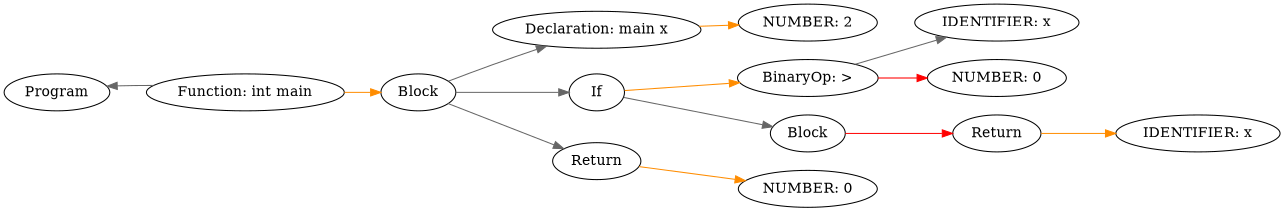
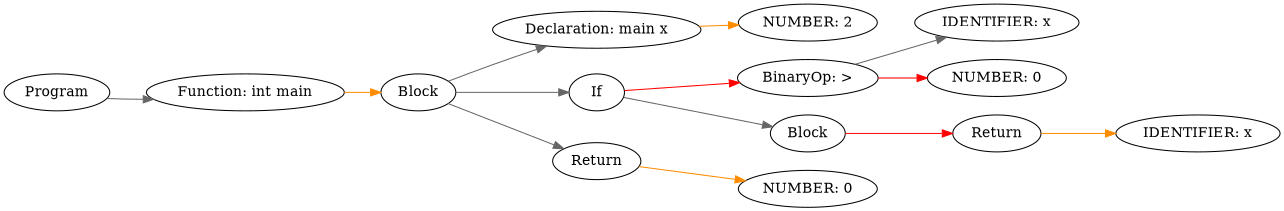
edge "Function: int main" -> "Program": reversed
edge "If" -> "BinaryOp: >": color darkorange -> red
